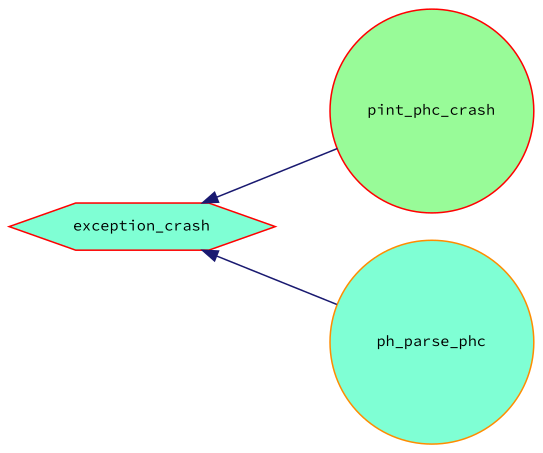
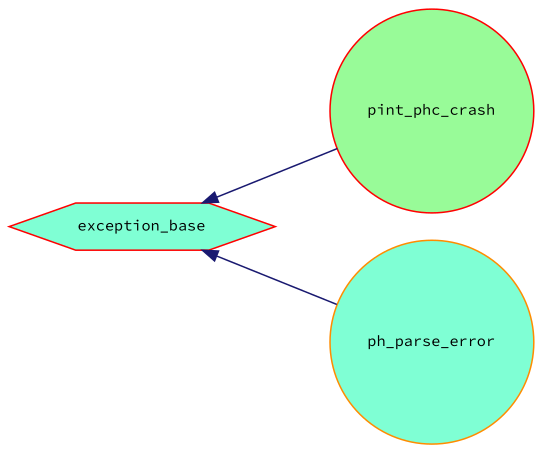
node "exception_crash": label "exception_crash" -> "exception_base"
node "ph_parse_phc": label "ph_parse_phc" -> "ph_parse_error"
